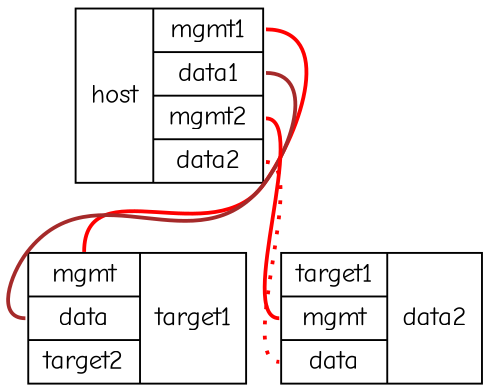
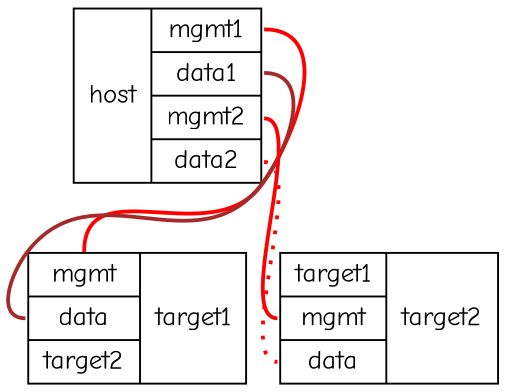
node "target1": text "data2" -> "target2"
